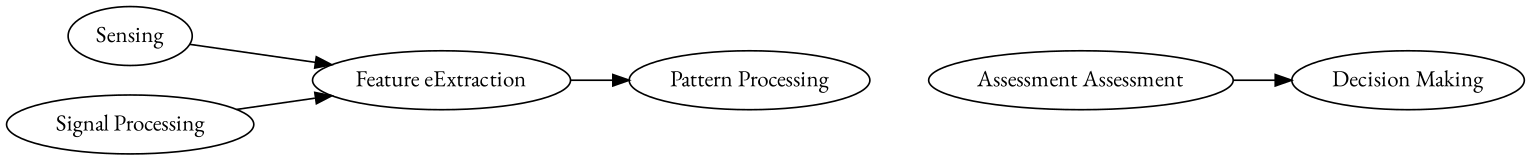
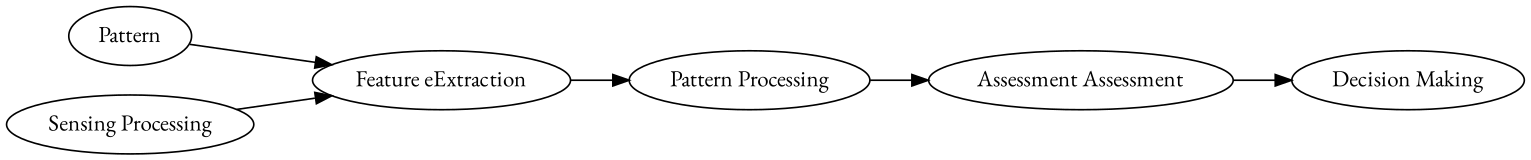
node "Sensing": label "Sensing" -> "Pattern"
edge "Pattern Processing" -> "Assessment Assessment": added
node "Signal Processing": label "Signal Processing" -> "Sensing Processing"
